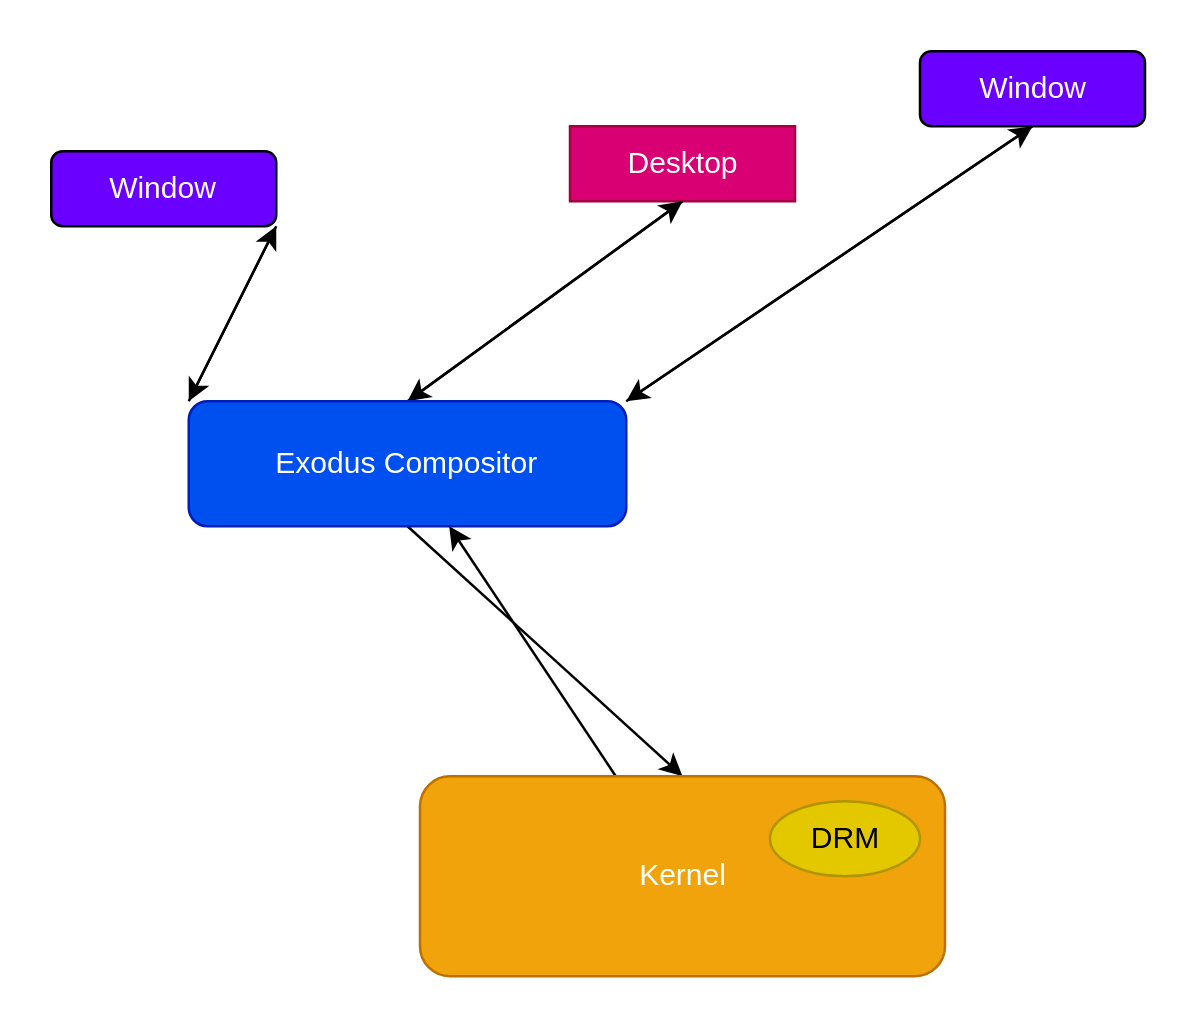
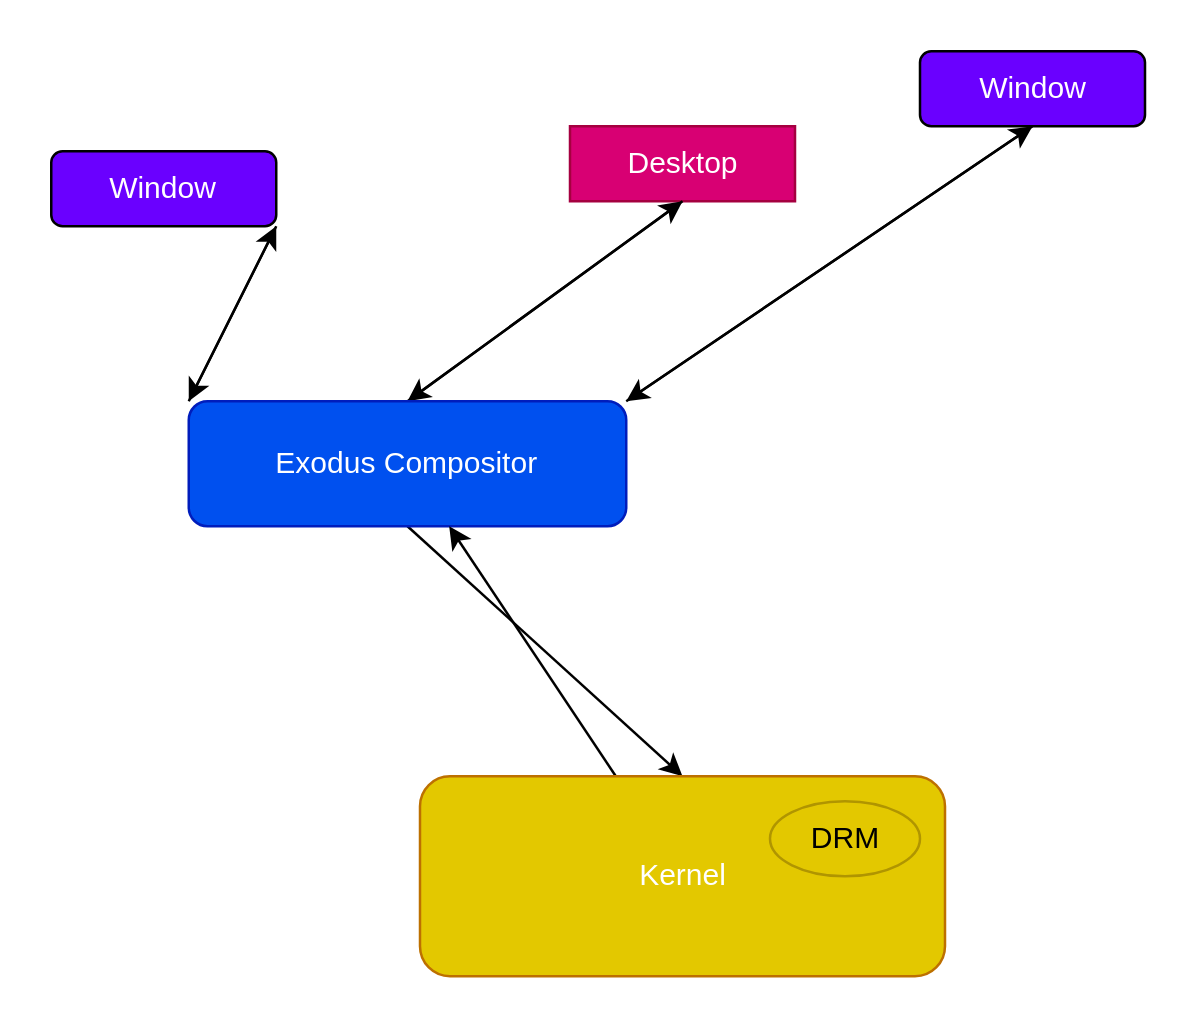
node "Kernel": fillcolor #f0a30a -> #e3c800
